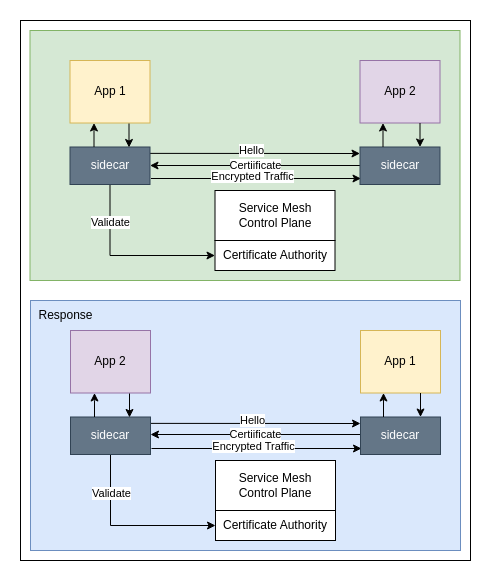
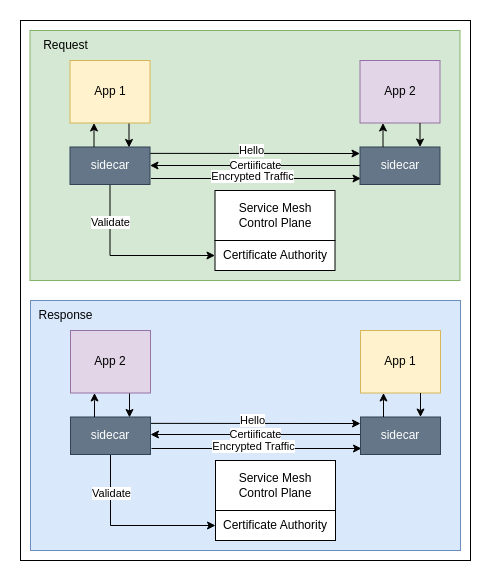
node "Request": added
